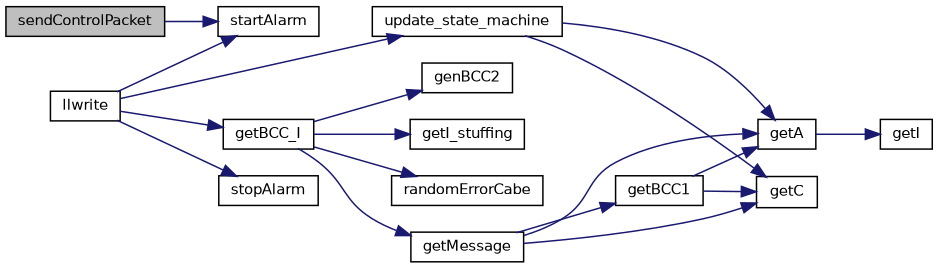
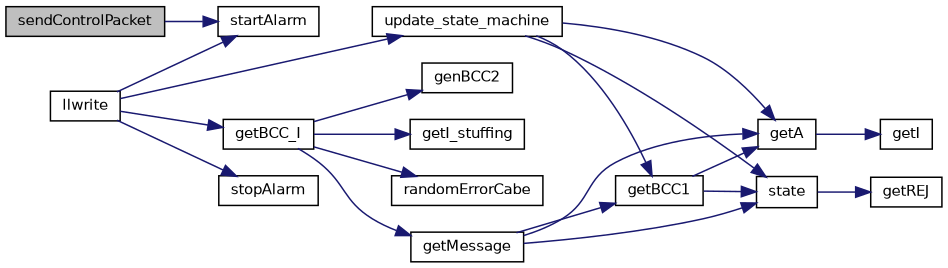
edge "update_state_machine" -> "getBCC1": added
node "getC": label "getC" -> "state"
node "getREJ": added
